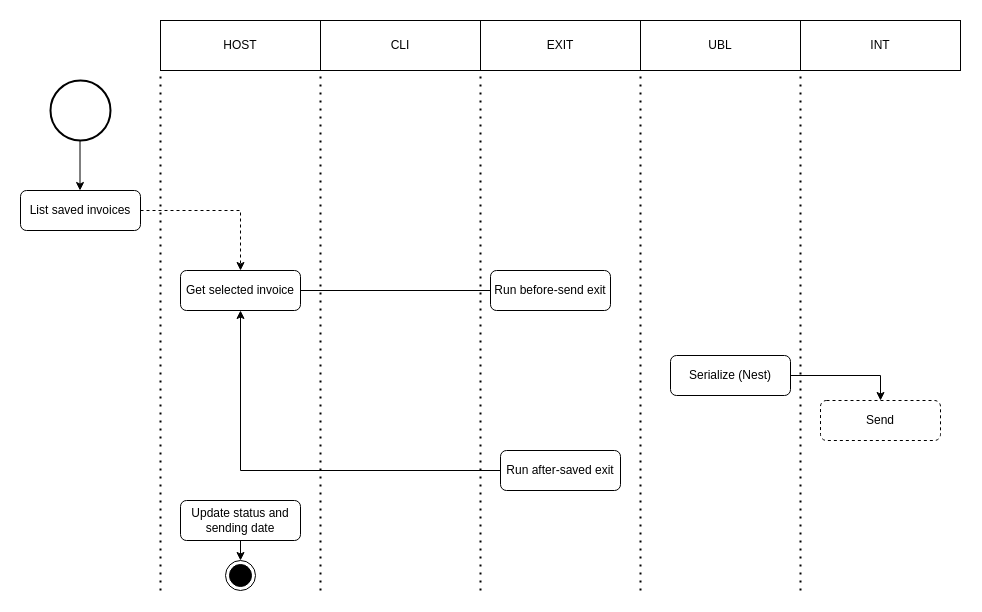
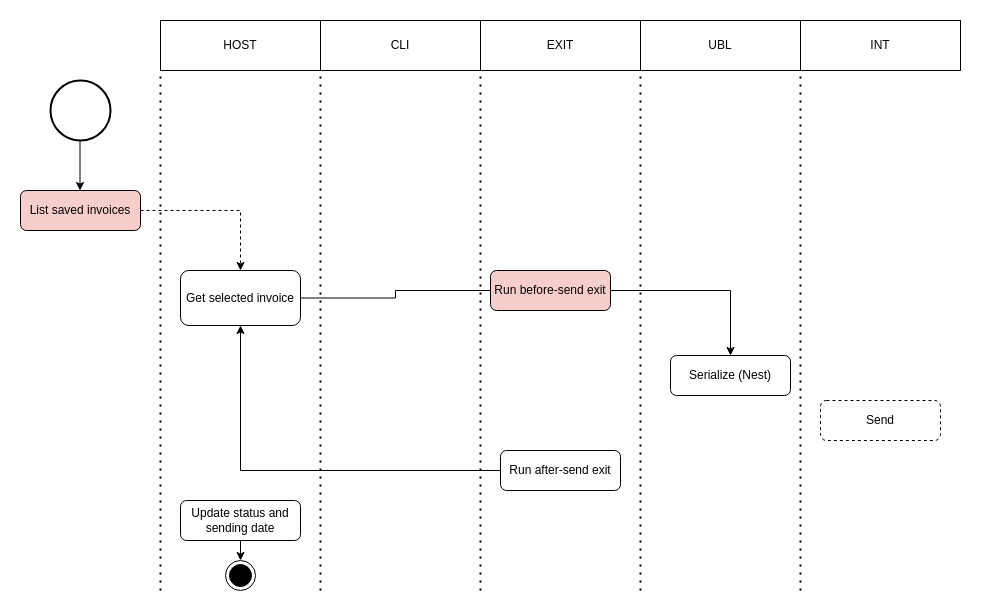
node "List saved invoices": fillcolor #ffffff -> #f8cecc
node "Get selected invoice": size 120x40 -> 120x55
node "Run before-send exit": fillcolor #ffffff -> #f8cecc
edge "Run before-send exit" -> "Serialize (Nest)": added
edge "Serialize (Nest)" -> "Send": removed
node "Run after-saved exit": label "Run after-saved exit" -> "Run after-send exit"
